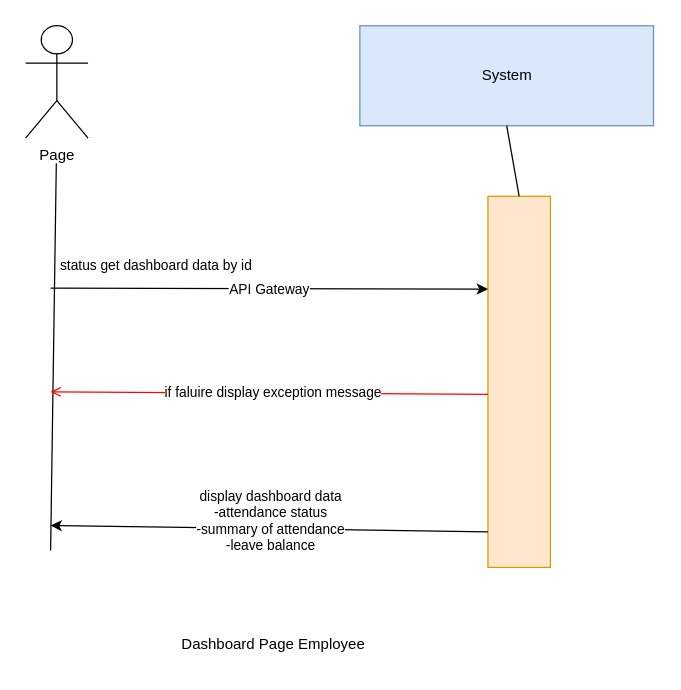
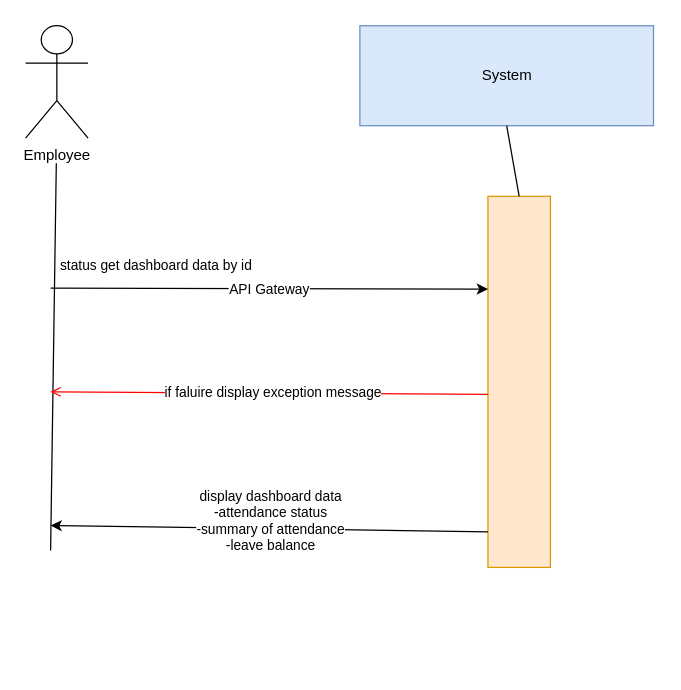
node "Page": label "Page" -> "Employee"
node "Dashboard Page Employee": removed
